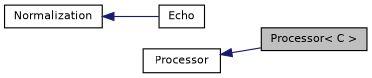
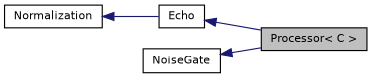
edge "Processor< C >" -> "Echo": added
node "Processor": label "Processor" -> "NoiseGate"
